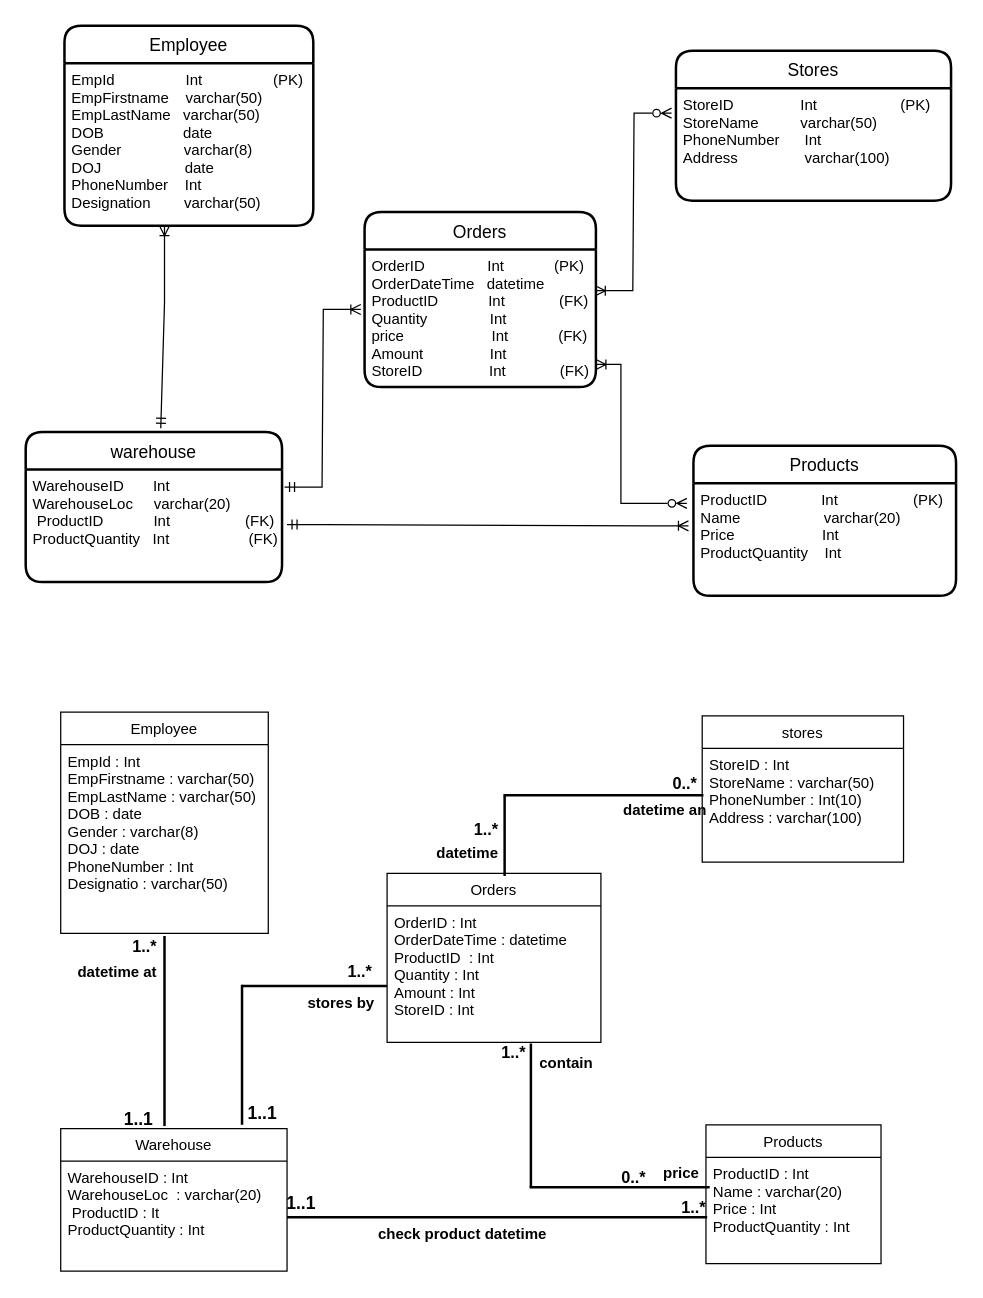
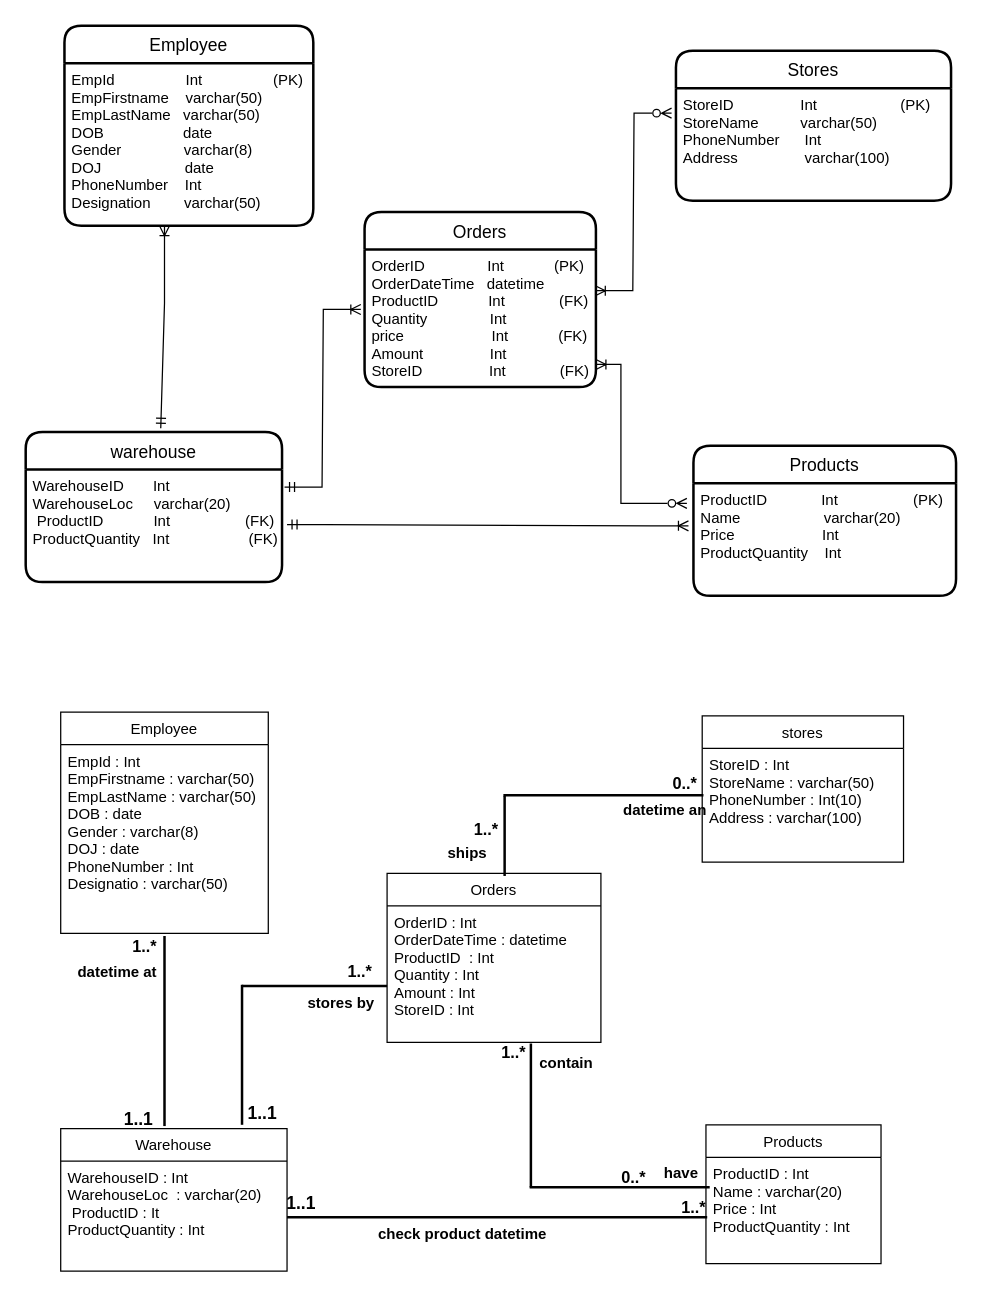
node "datetime": label "datetime" -> "ships"
node "price": label "price" -> "have"
